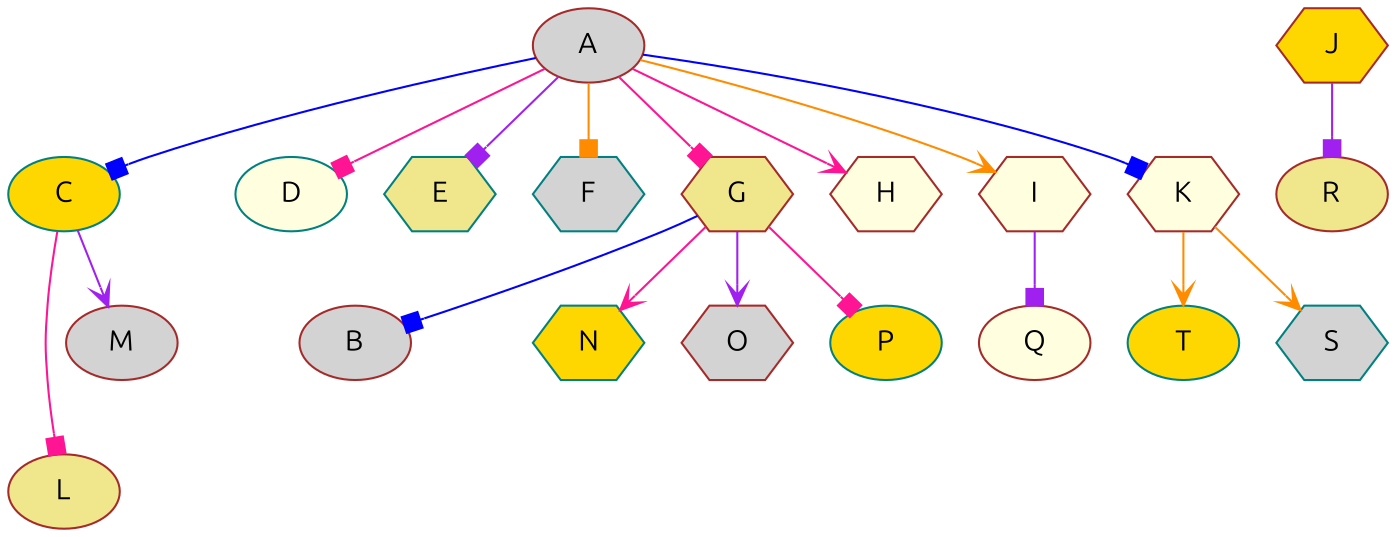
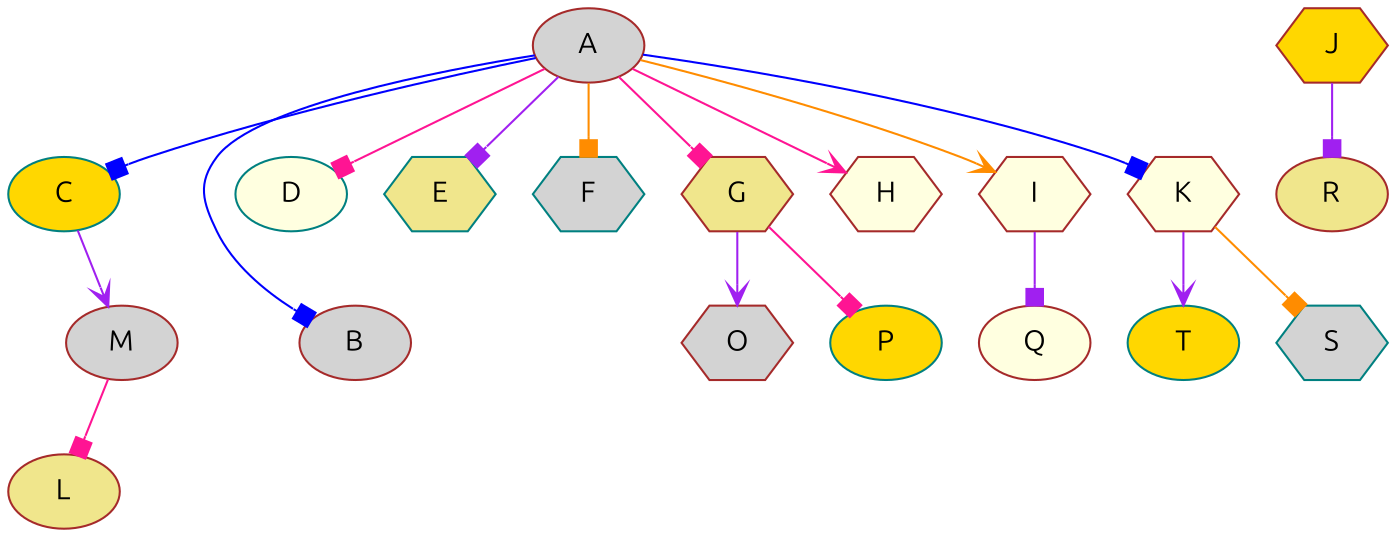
edge "K" -> "T": color darkorange -> purple
edge "K" -> "S": arrowhead vee -> box
edge "G" -> "B": now "A" -> "B"
edge "C" -> "L": now "M" -> "L"
node "N": removed
